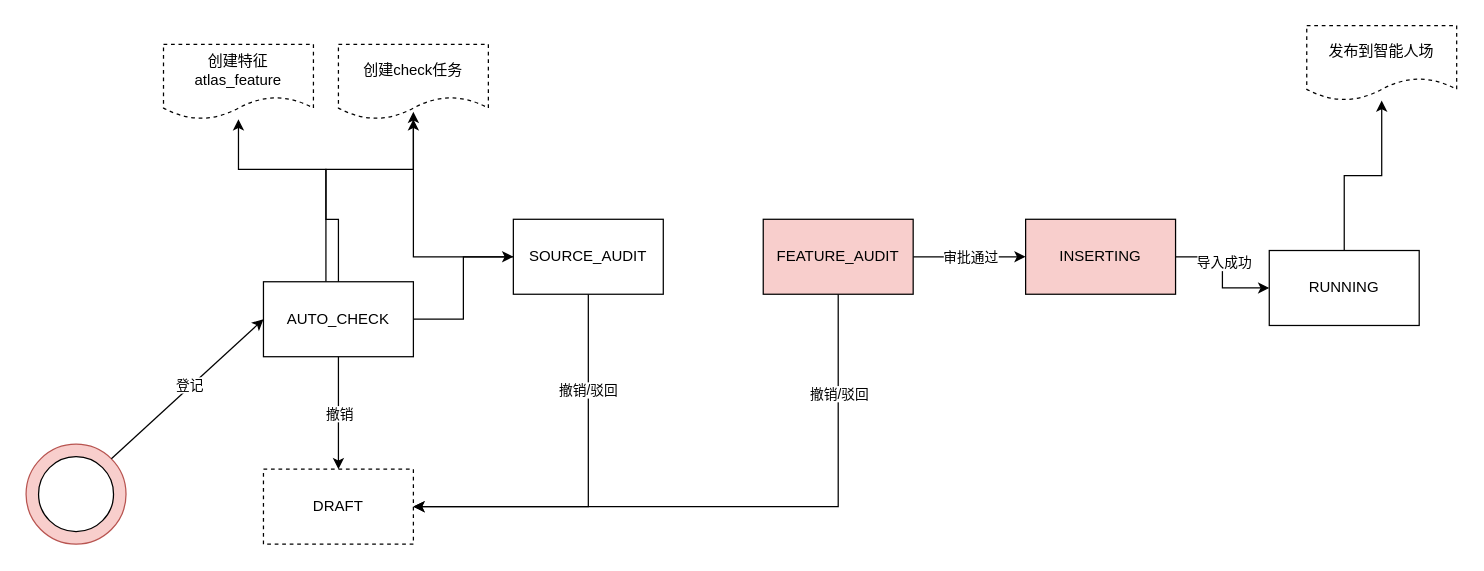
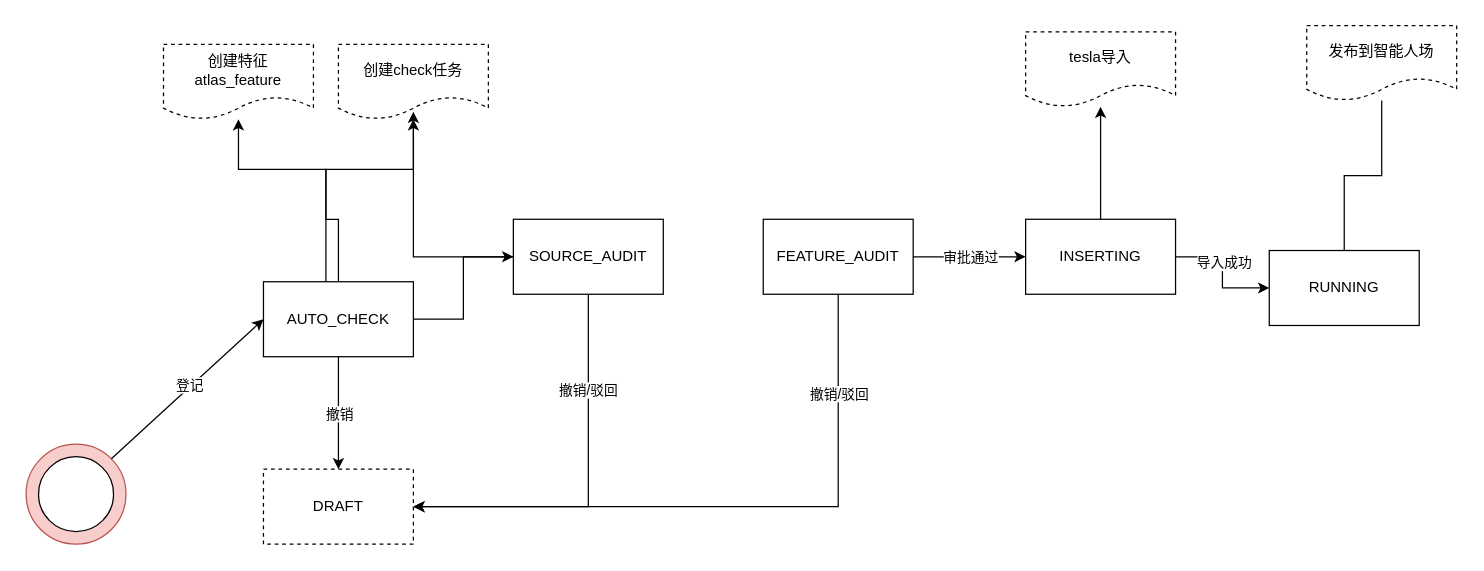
node "tesla导入": added
edge "RUNNING" -> "发布到智能人场": arrowhead classic -> none
edge "INSERTING" -> "tesla导入": added
node "FEATURE_AUDIT": fillcolor #f8cecc -> #ffffff
node "INSERTING": fillcolor #f8cecc -> #ffffff
